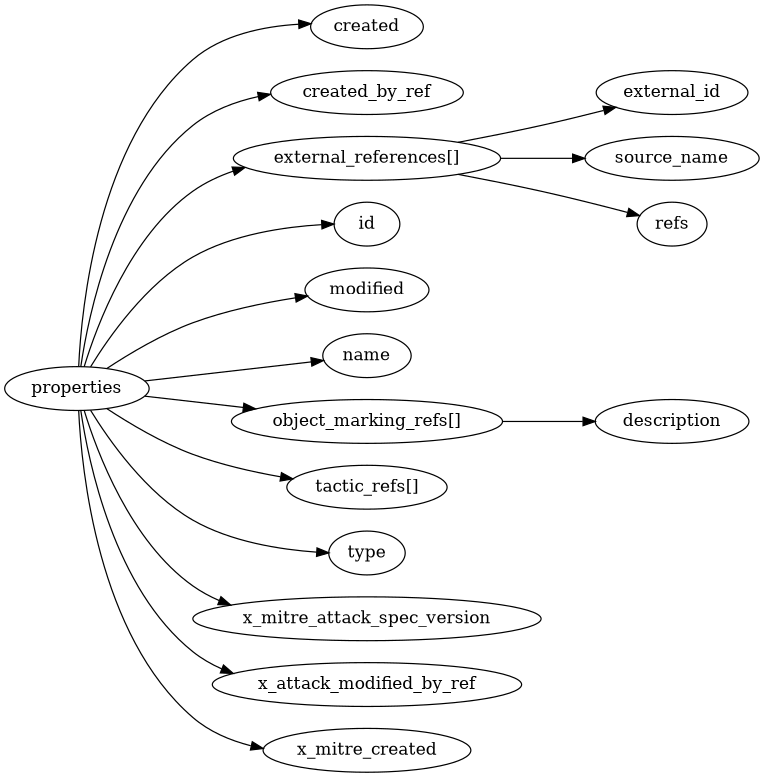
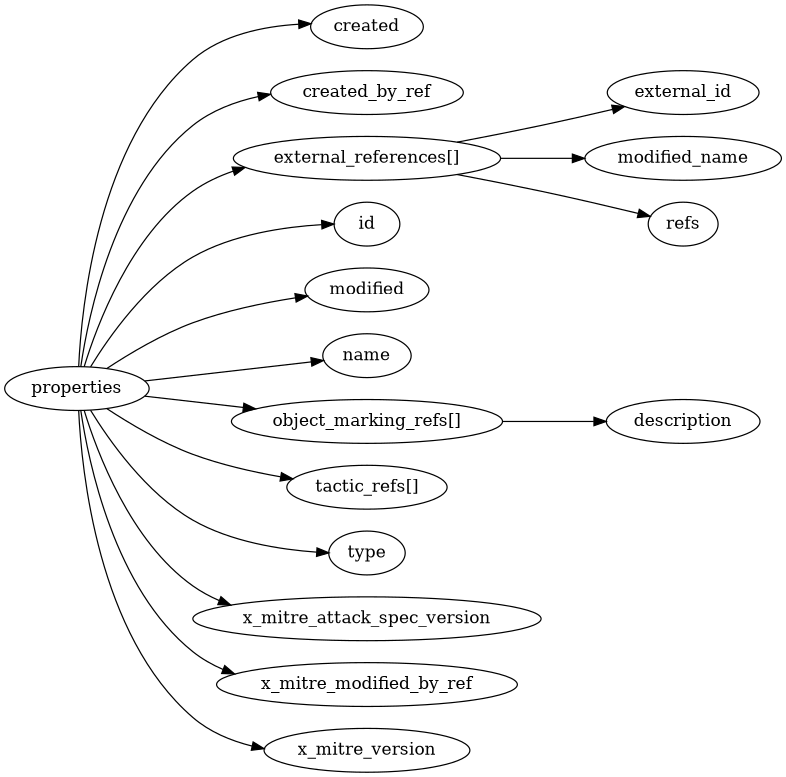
node "source_name": label "source_name" -> "modified_name"
node "x_attack_modified_by_ref": label "x_attack_modified_by_ref" -> "x_mitre_modified_by_ref"
node "x_mitre_created": label "x_mitre_created" -> "x_mitre_version"
